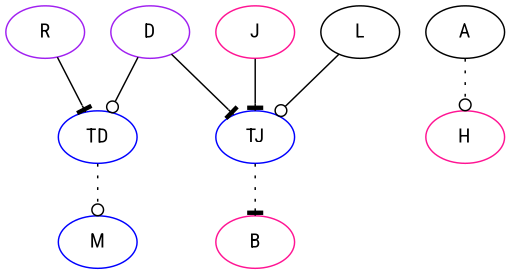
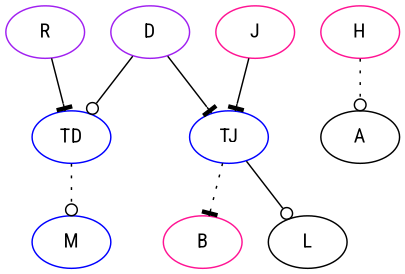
edge "A" -> "H": reversed
edge "L" -> "TJ": reversed
